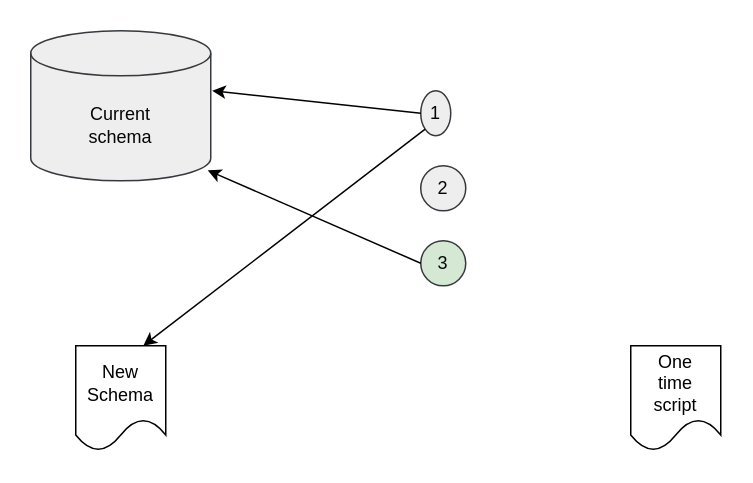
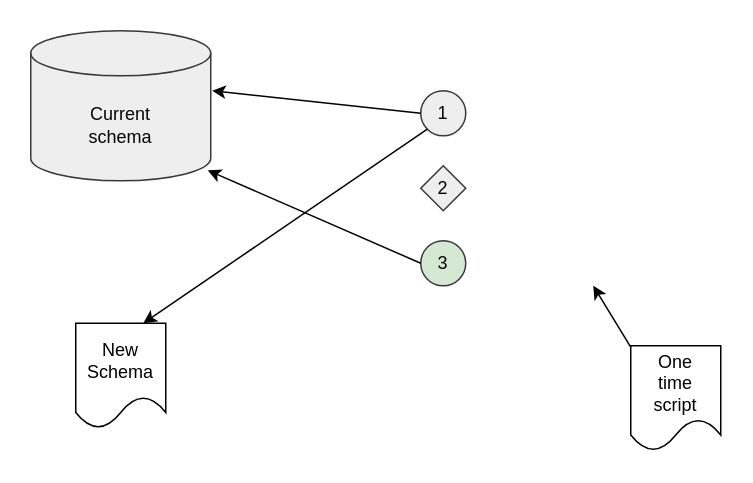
node "1": size 30x45 -> 45x45
node "2": shape ellipse -> diamond
edge "One time script" -> "Apply scripts": added
node "New Schema": moved (121, 398) -> (121, 376)
